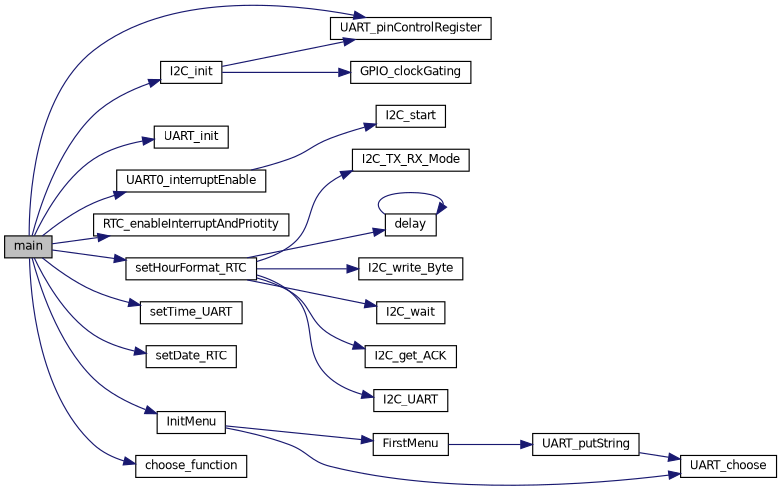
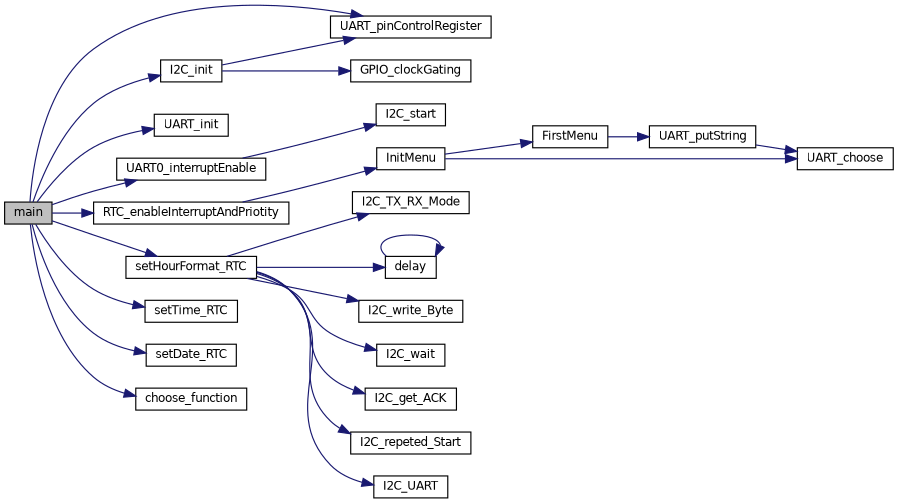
node "setTime_UART": label "setTime_UART" -> "setTime_RTC"
edge "main" -> "InitMenu": now "RTC_enableInterruptAndPriotity" -> "InitMenu"
node "I2C_repeted_Start": added
